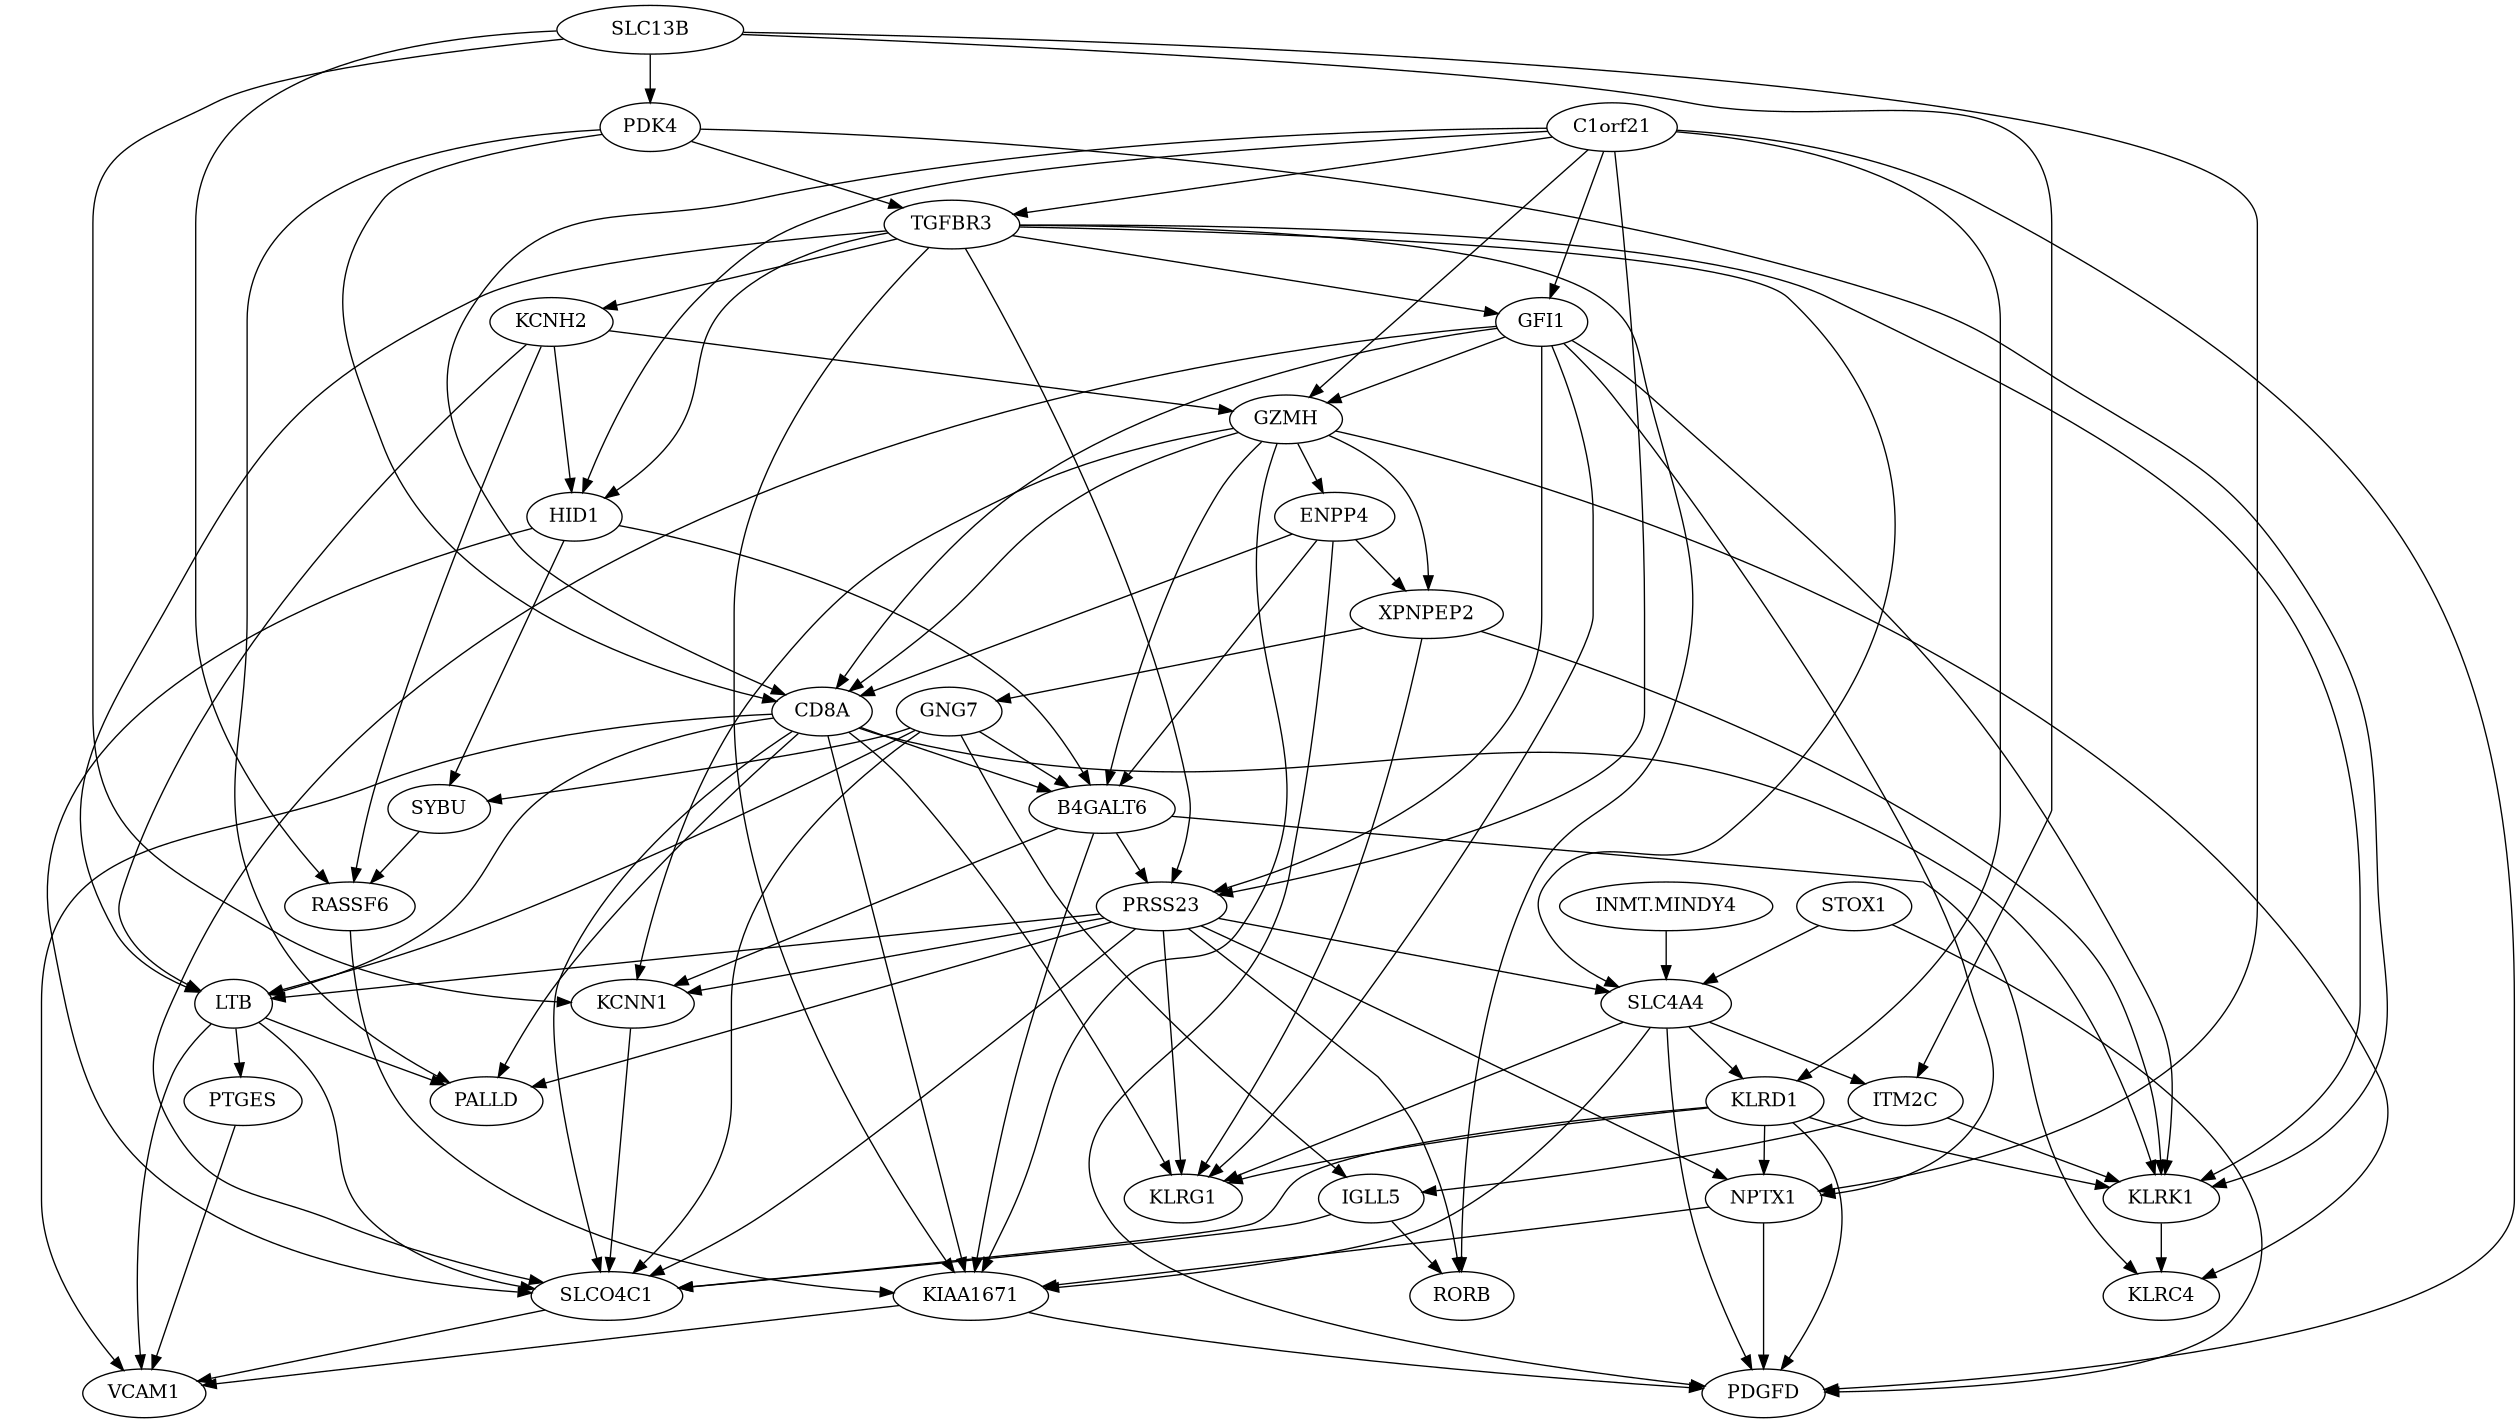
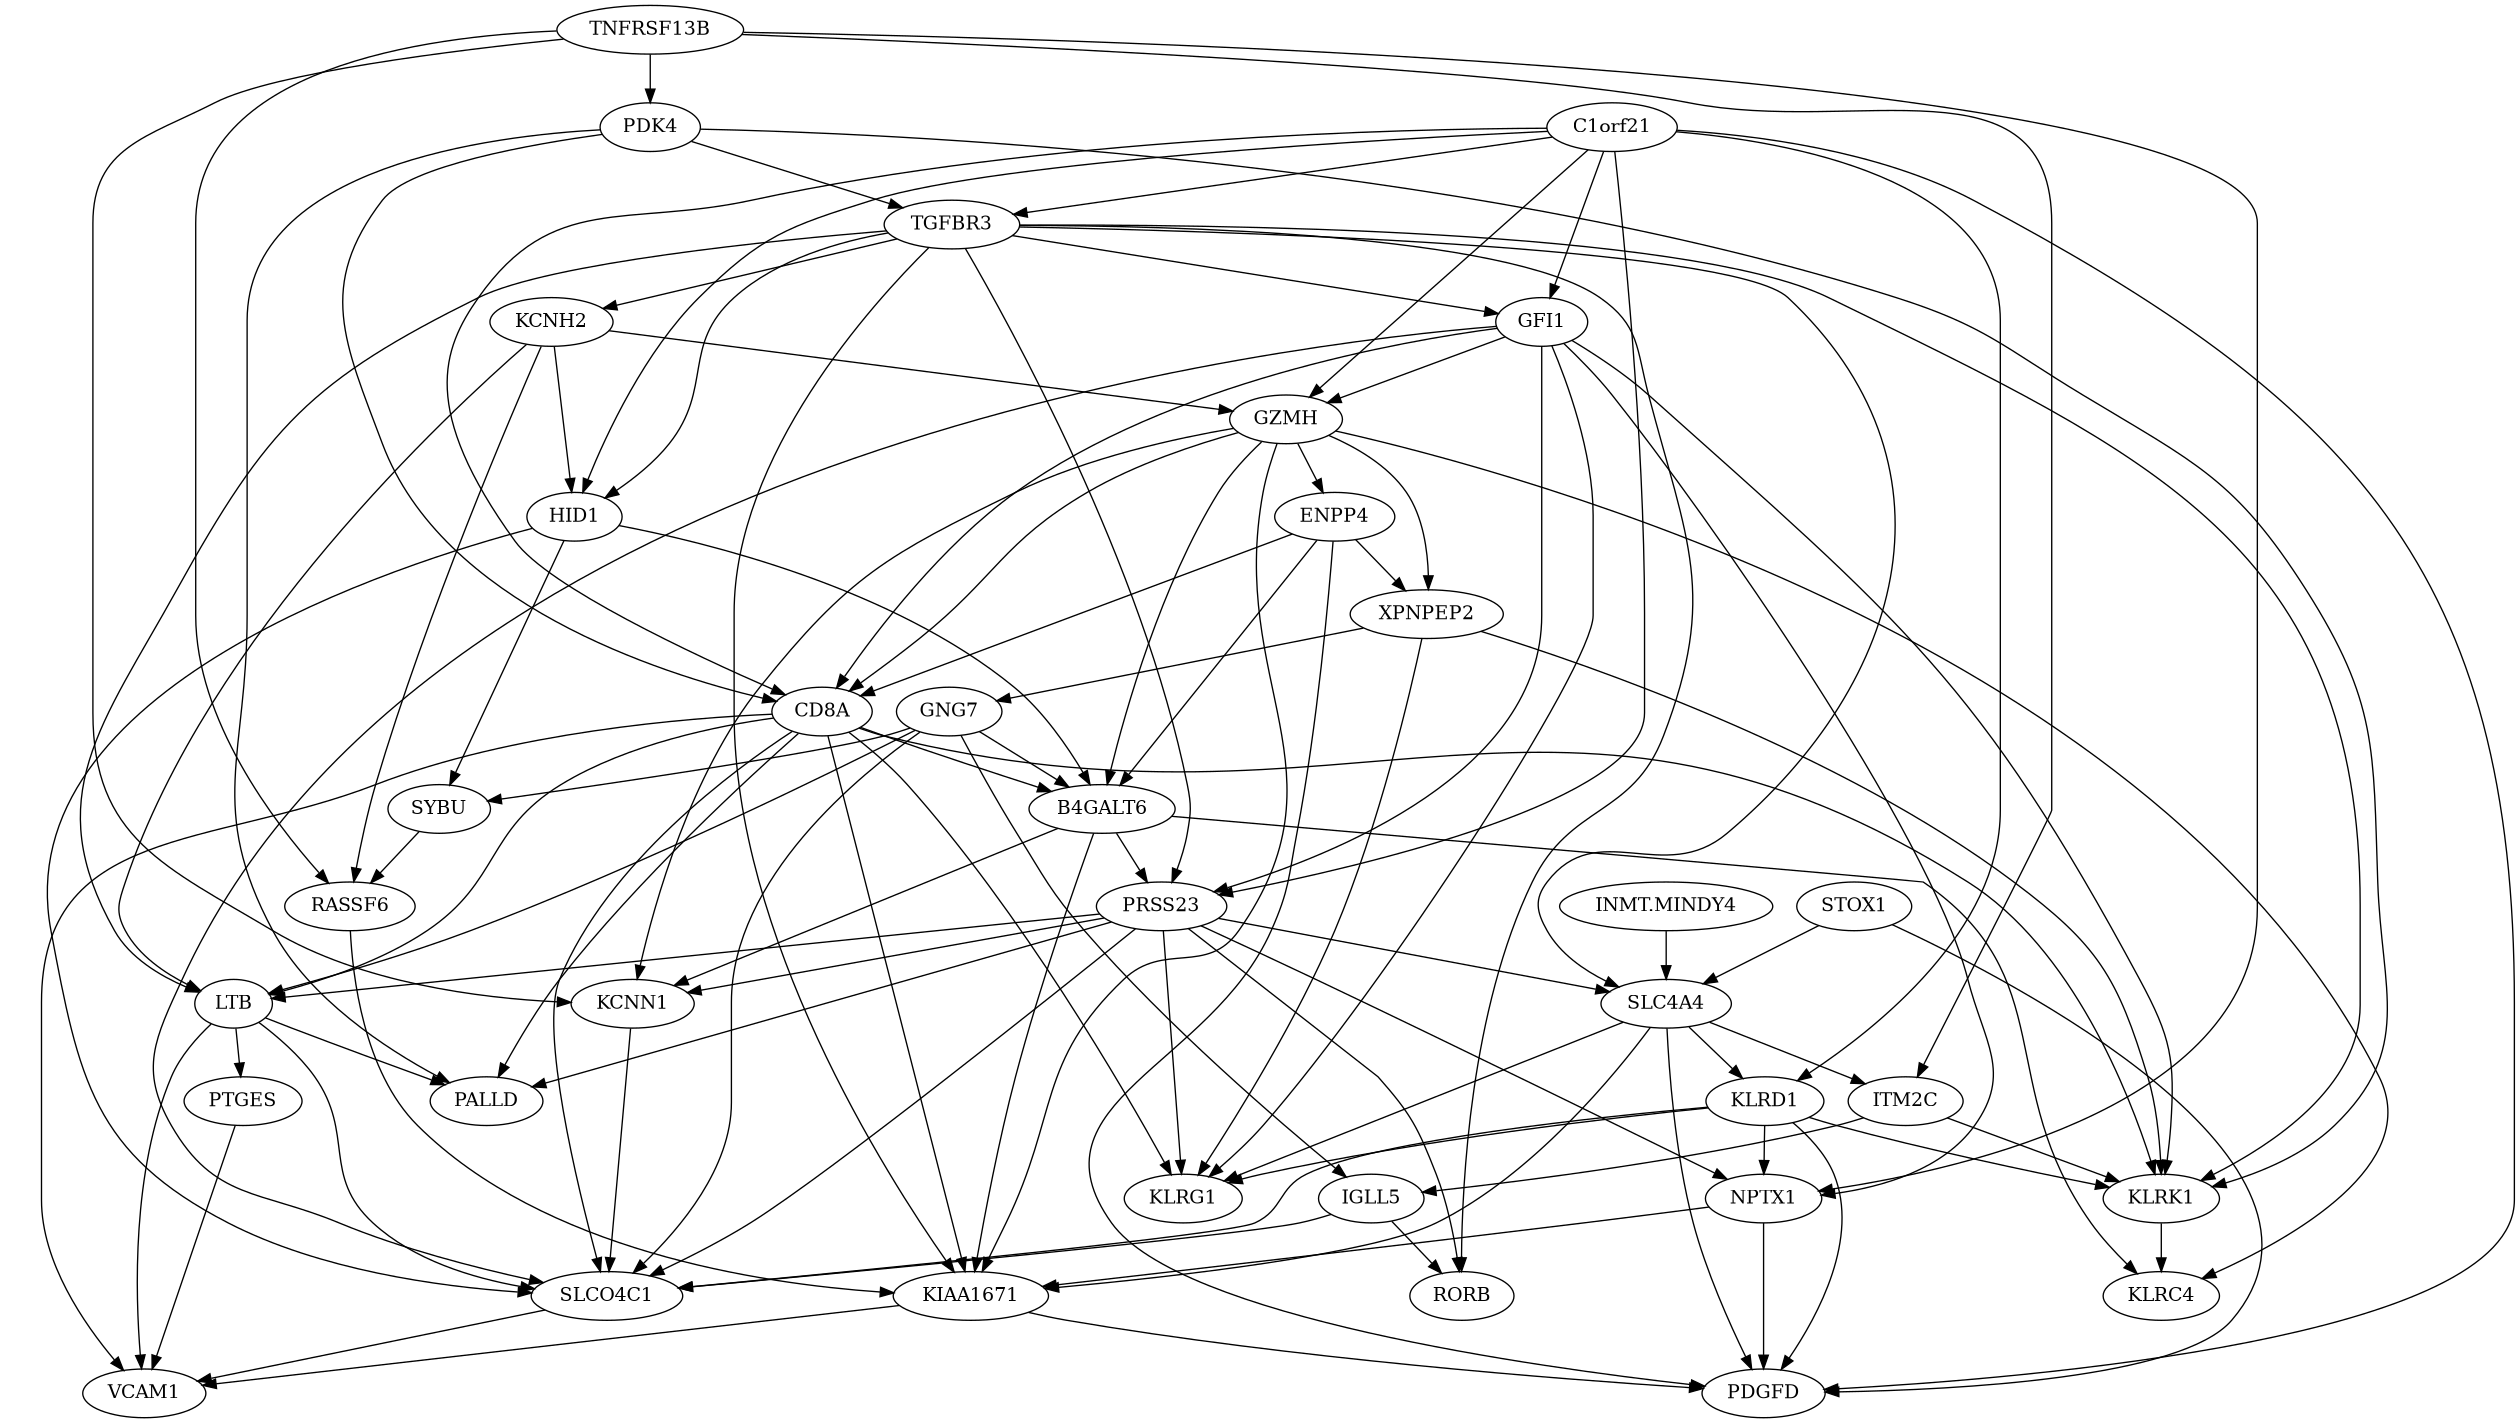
node "SLC13B": label "SLC13B" -> "TNFRSF13B"
